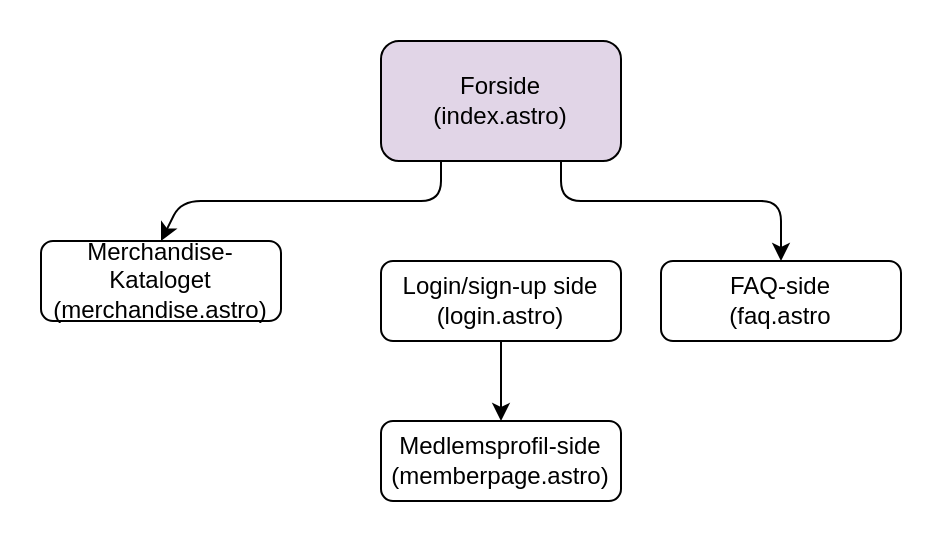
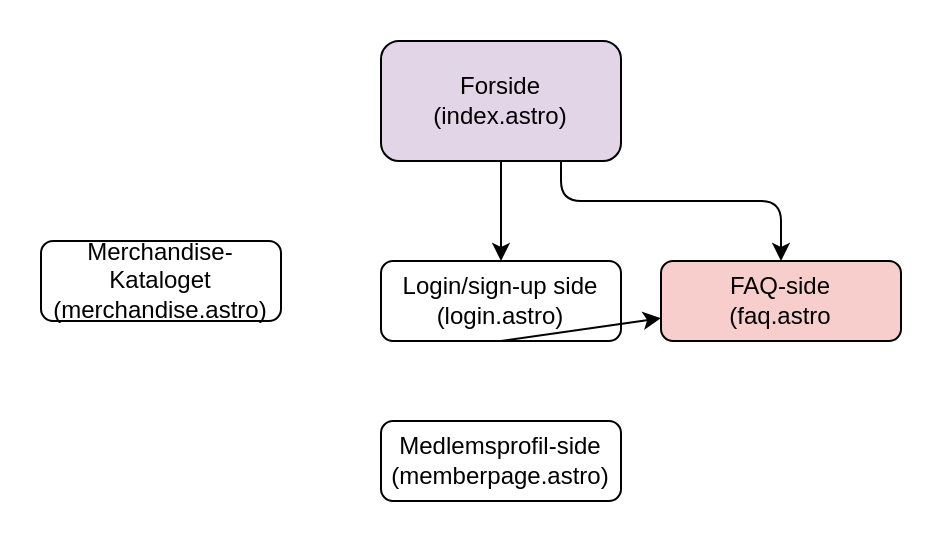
edge "Forside (index.astro)" -> "Merchandise-Kataloget (merchandise.astro)": removed
edge "Forside (index.astro)" -> "Login/sign-up side (login.astro)": added
node "FAQ-side (faq.astro": fillcolor #ffffff -> #f8cecc
edge "Login/sign-up side (login.astro)" -> "Medlemsprofil-side (memberpage.astro)": now "Login/sign-up side (login.astro)" -> "FAQ-side (faq.astro"
